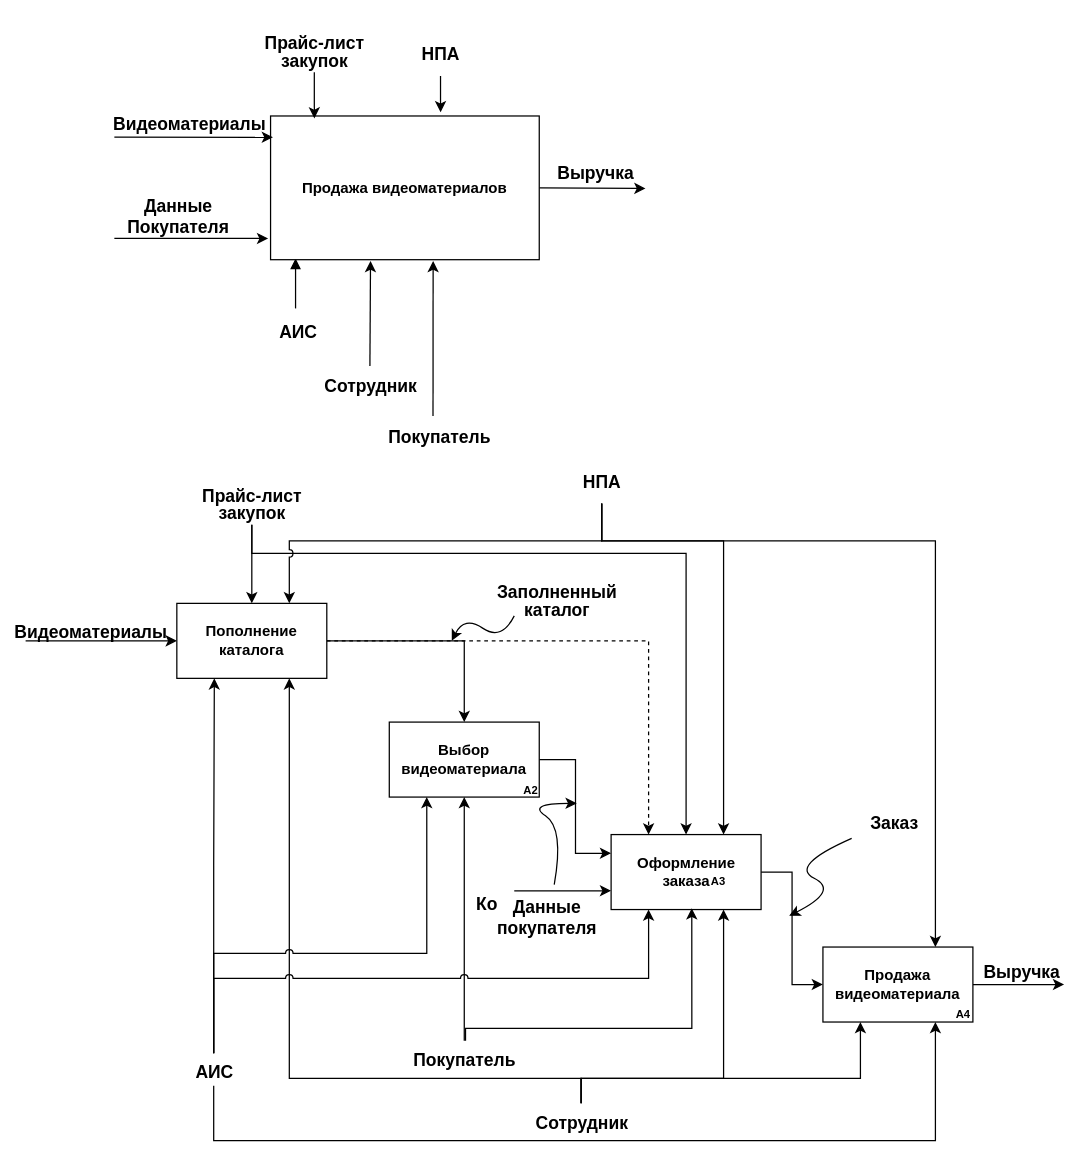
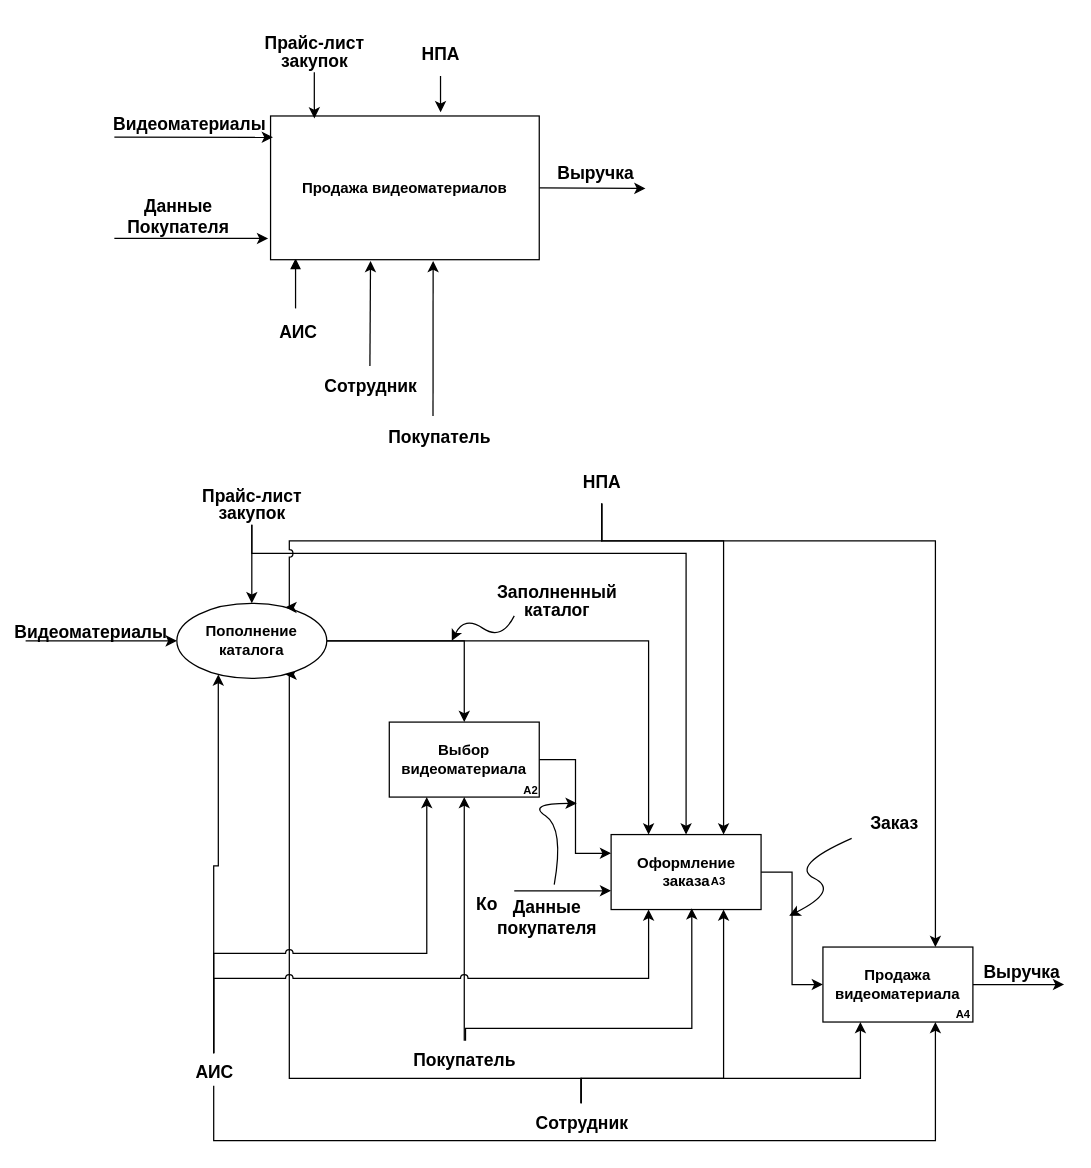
node "Пополнение каталога": shape rectangle -> ellipse
edge "Пополнение каталога" -> "Оформление заказа": style dashed -> solid
